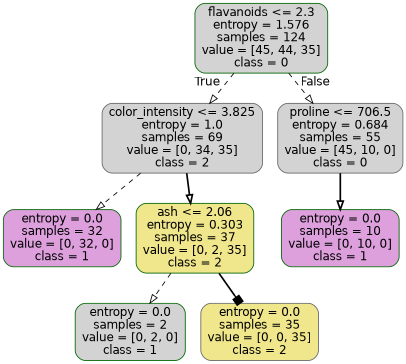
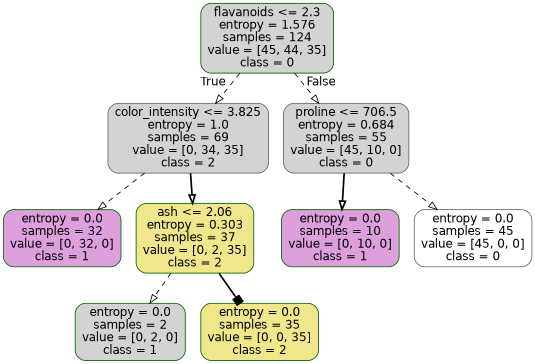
node "entropy = 0.0 samples = 45 value = [45, 0, 0] class = 0": added
node "entropy = 0.0 samples = 35 value = [0, 0, 35] class = 2": color gray40 -> darkgreen
